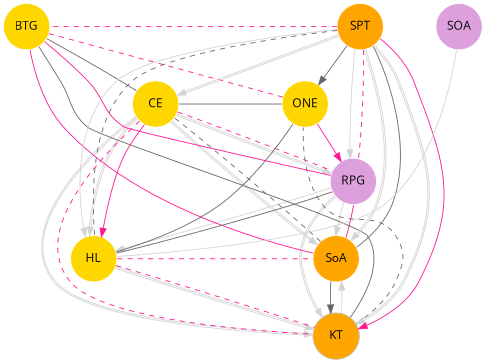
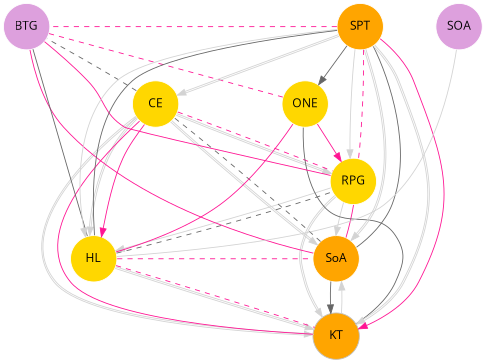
node "BTG": fillcolor gold -> plum
edge "BTG" -- "CE": style solid -> dashed
edge "SPT" -- "HL": style dashed -> solid
edge "CE" -- "ONE": removed
edge "BTG" -- "KT": now "BTG" -- "HL"
node "RPG": fillcolor plum -> gold
edge "ONE" -- "HL": color gray40 -> deeppink
edge "RPG" -- "HL": style solid -> dashed
edge "ONE" -- "KT": style dashed -> solid
edge "CE" -- "KT": style dashed -> solid
